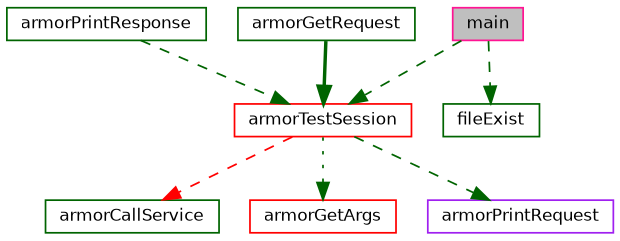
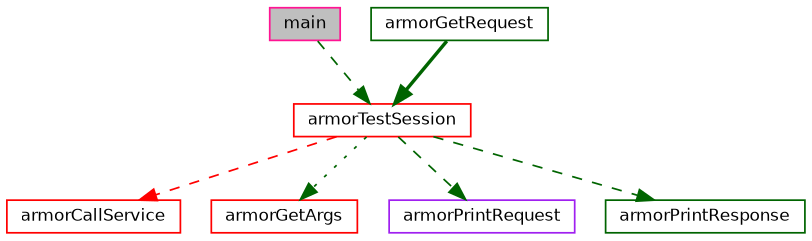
edge "armorPrintResponse" -> "armorTestSession": reversed
node "fileExist": removed
node "armorCallService": color darkgreen -> red
